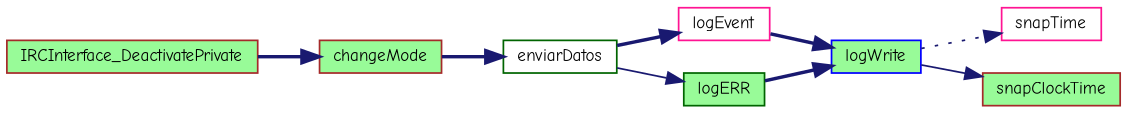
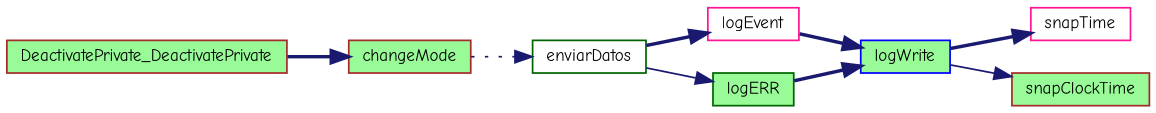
edge "logWrite" -> "snapTime": style dotted -> bold
node "IRCInterface_DeactivatePrivate": label "IRCInterface_DeactivatePrivate" -> "DeactivatePrivate_DeactivatePrivate"
edge "changeMode" -> "enviarDatos": style bold -> dotted
